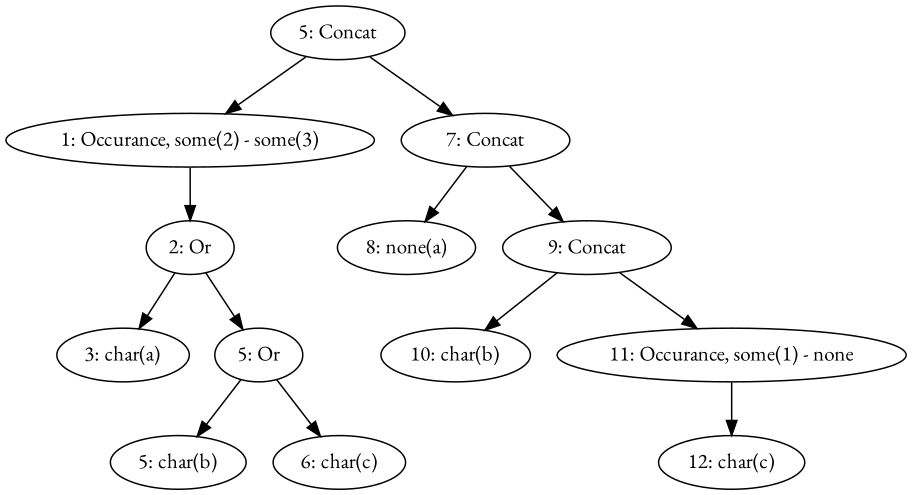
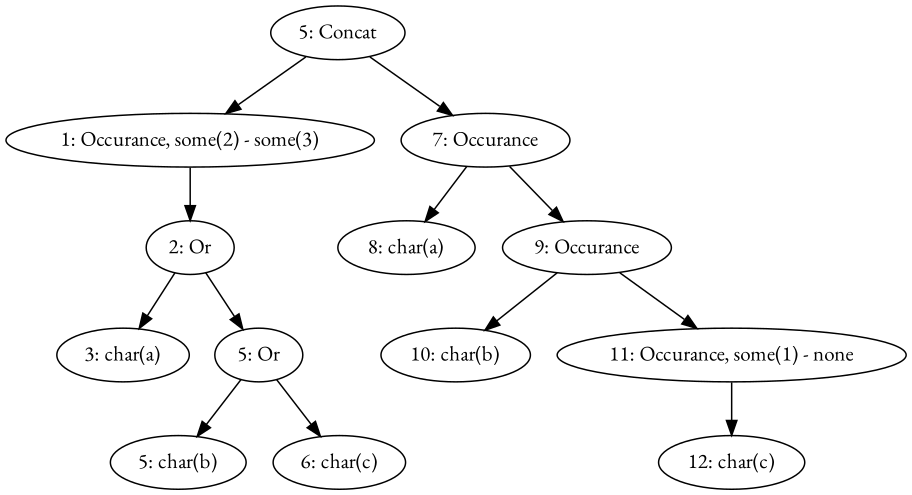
node "7: Concat": label "7: Concat" -> "7: Occurance"
node "8: none(a)": label "8: none(a)" -> "8: char(a)"
node "9: Concat": label "9: Concat" -> "9: Occurance"
